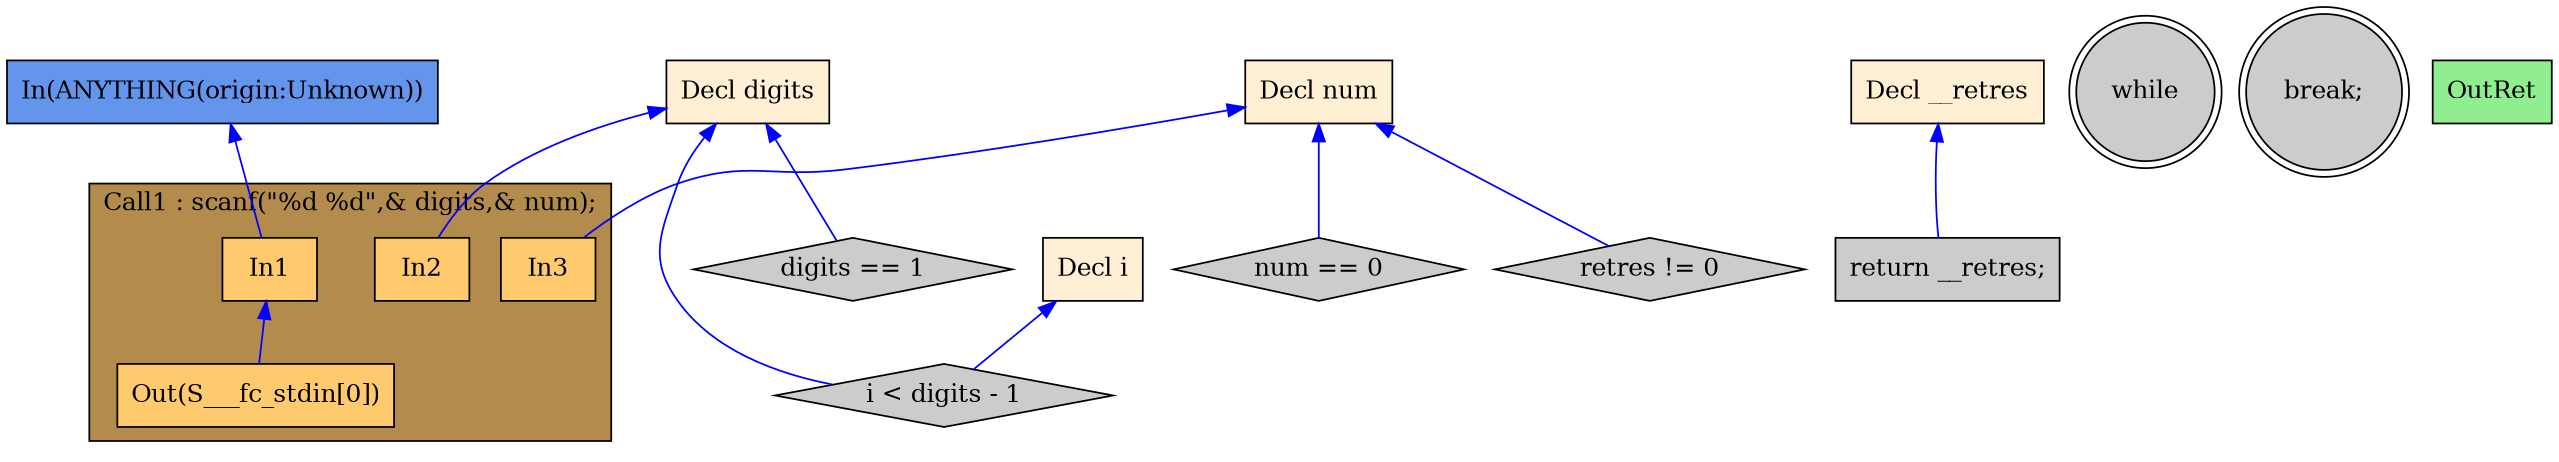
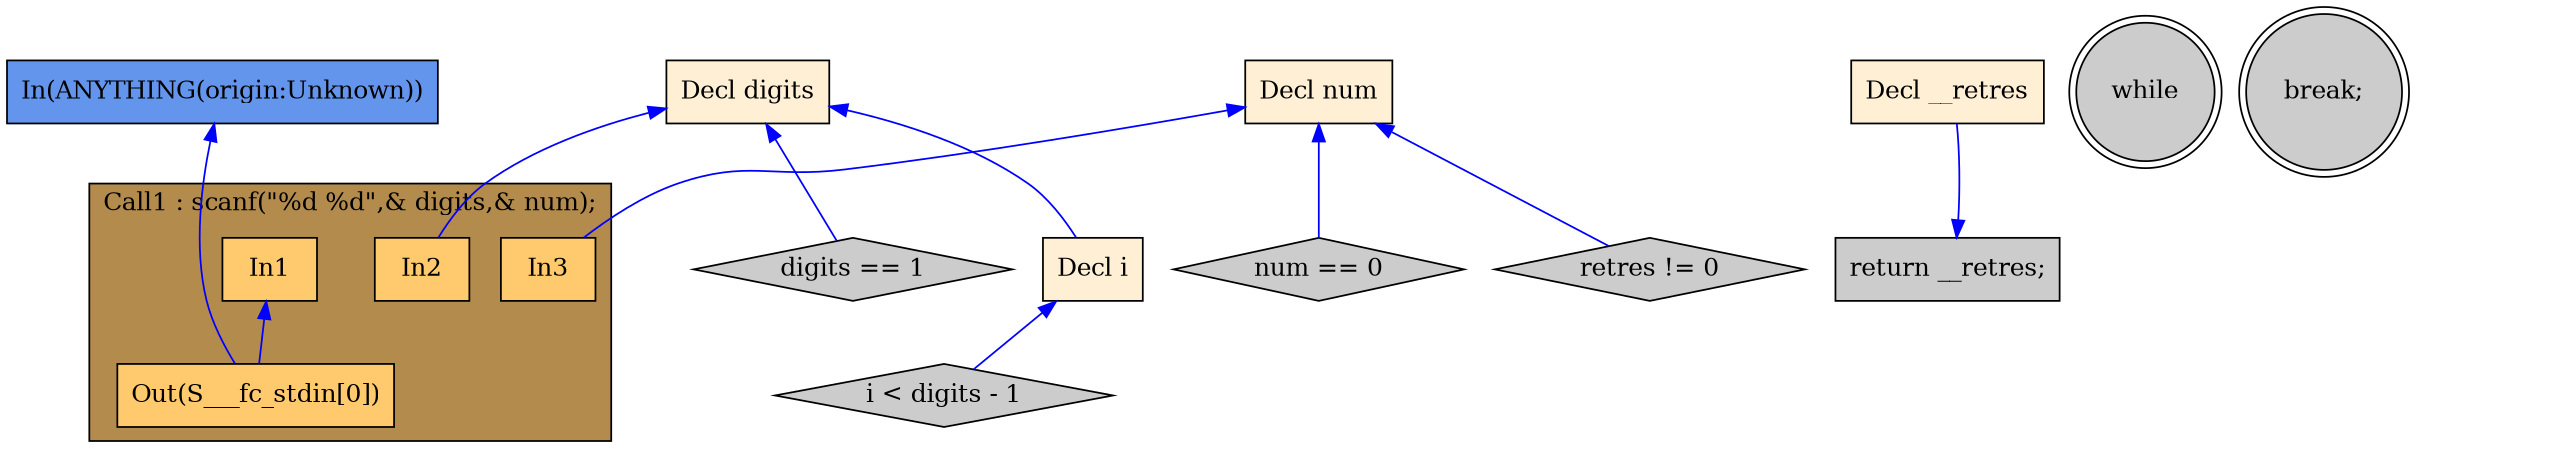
node "OutRet": removed
edge "return __retres;" -> "Decl __retres": reversed
edge "In1" -> "In(ANYTHING(origin:Unknown))": now "Out(S___fc_stdin[0])" -> "In(ANYTHING(origin:Unknown))"
edge "i < digits - 1" -> "Decl digits": now "Decl i" -> "Decl digits"
